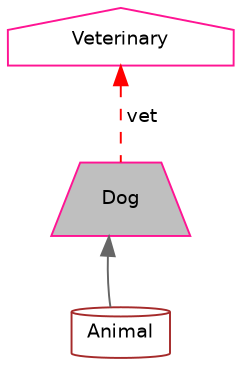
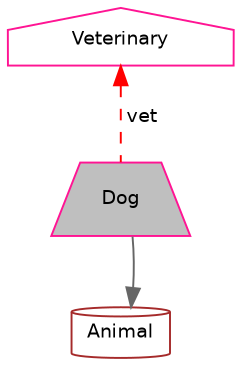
edge "Animal" -> "Dog": reversed
